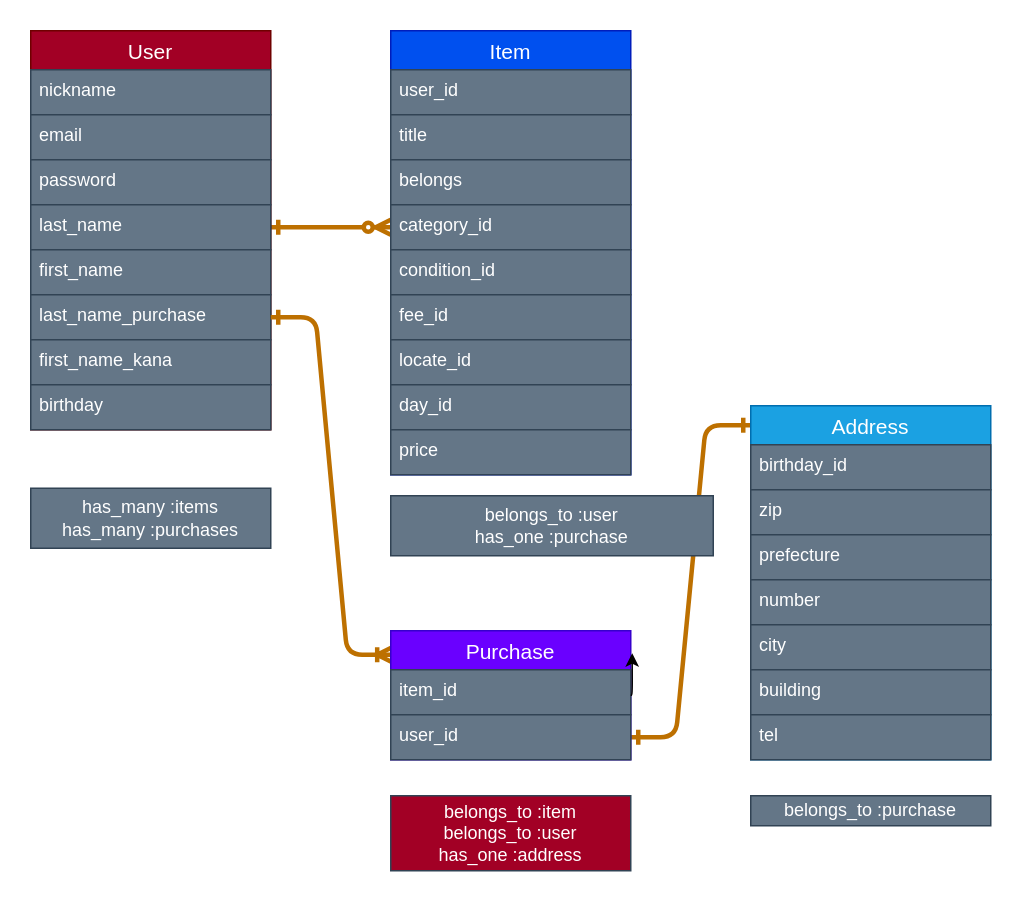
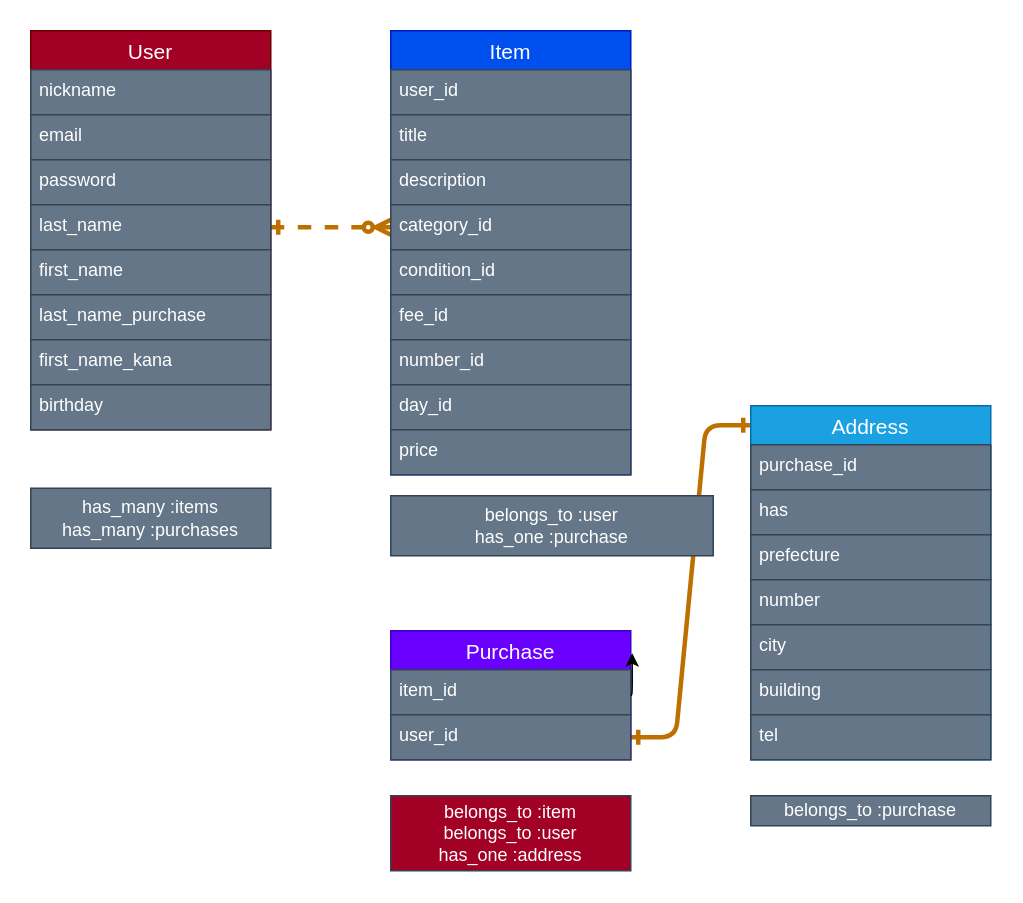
node "belongs": label "belongs" -> "description"
edge "last_name" -- "category_id": style solid -> dashed
node "locate_id": label "locate_id" -> "number_id"
node "birthday_id": label "birthday_id" -> "purchase_id"
edge "last_name_purchase" -- "Purchase": removed
node "zip": label "zip" -> "has"
